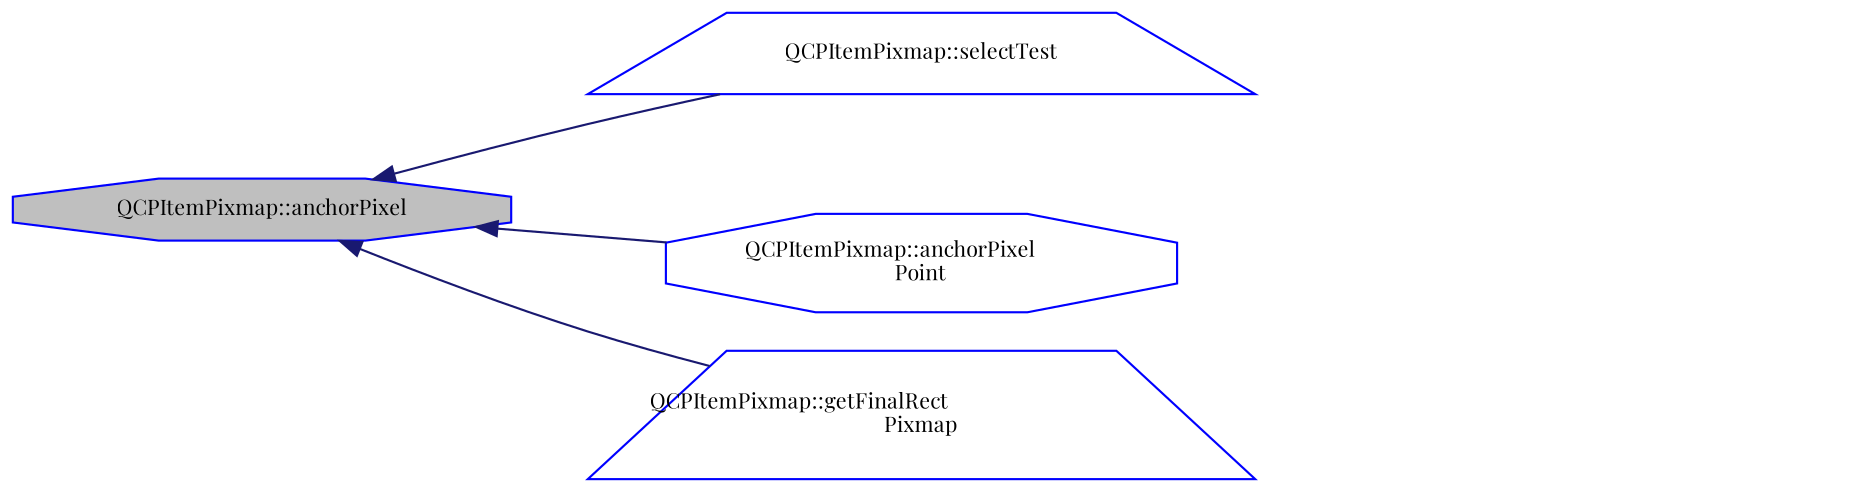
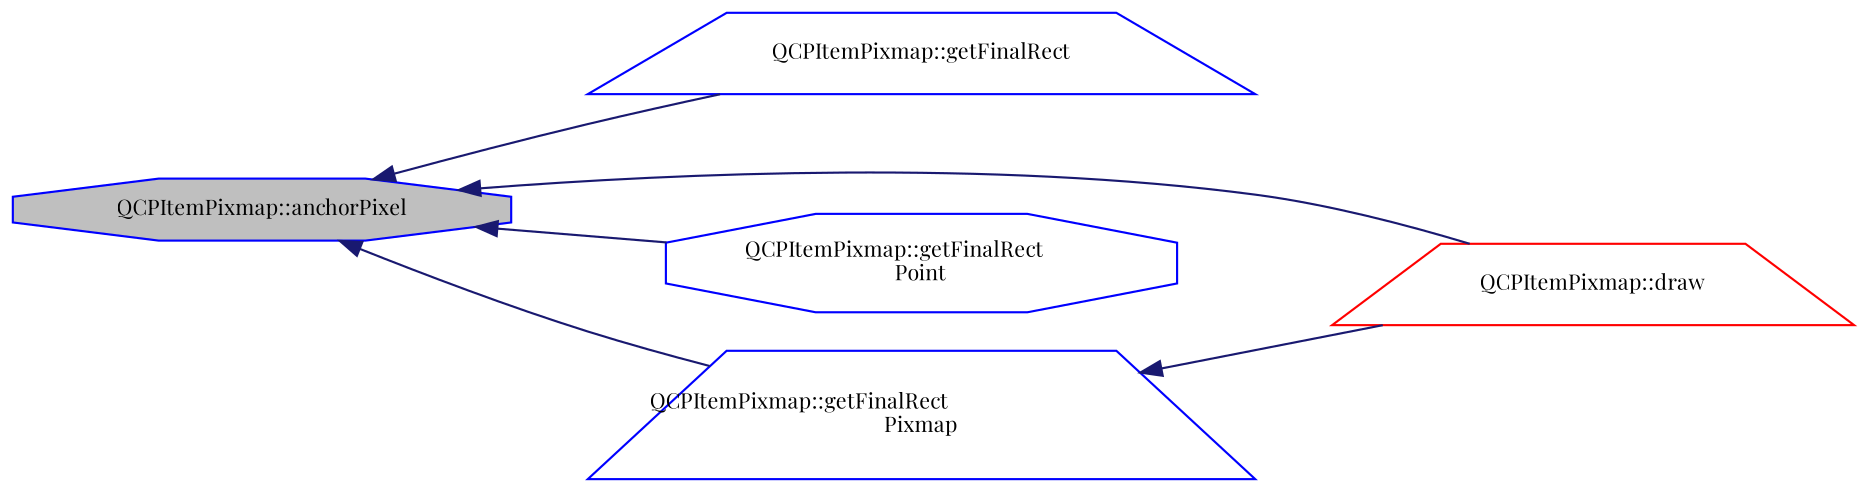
node "QCPItemPixmap::selectTest": label "QCPItemPixmap::selectTest" -> "QCPItemPixmap::getFinalRect"
node "QCPItemPixmap::anchorPixel Point": label "QCPItemPixmap::anchorPixel Point" -> "QCPItemPixmap::getFinalRect Point"
node "QCPItemPixmap::draw": added
